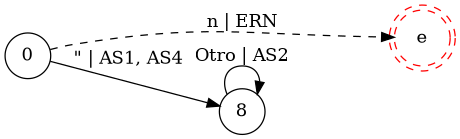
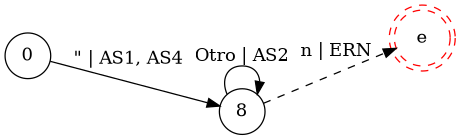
edge "0" -> "e": now "8" -> "e"
